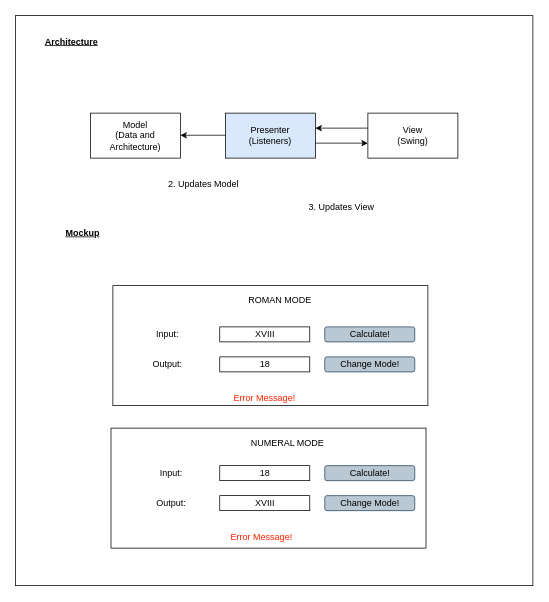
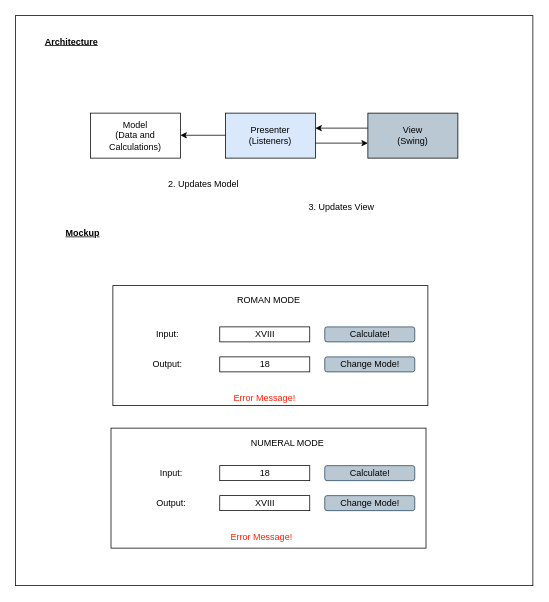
node "Model (Data and Architecture)": label "Model (Data and Architecture)" -> "Model (Data and Calculations)"
node "View (Swing)": fillcolor #ffffff -> #bac8d3
node "ROMAN MODE": moved (280, 300) -> (269, 300)
